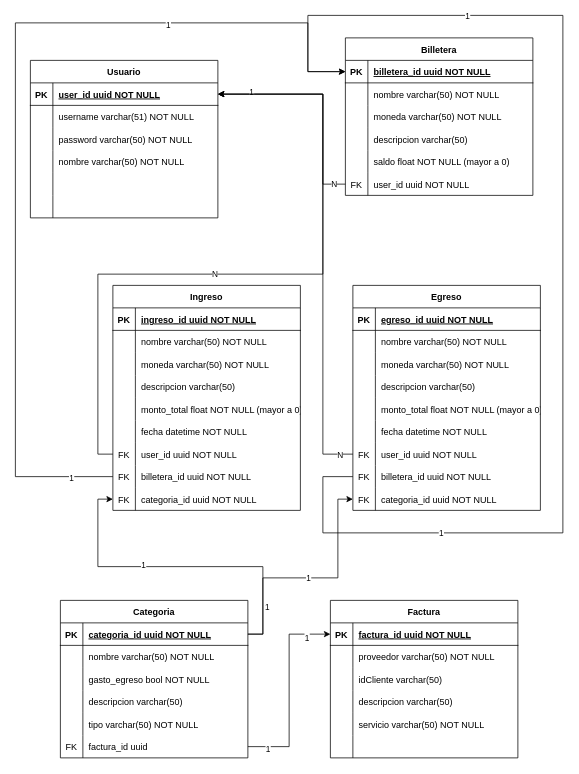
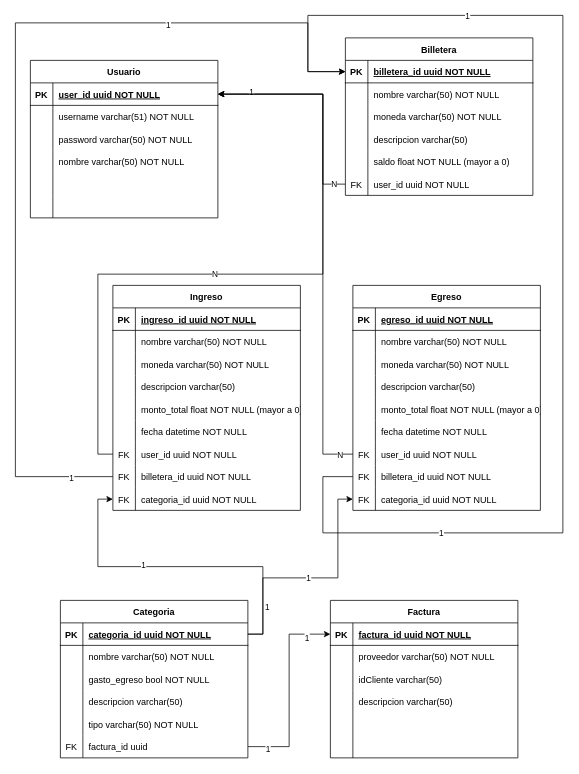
node "servicio varchar(50) NOT NULL": removed
